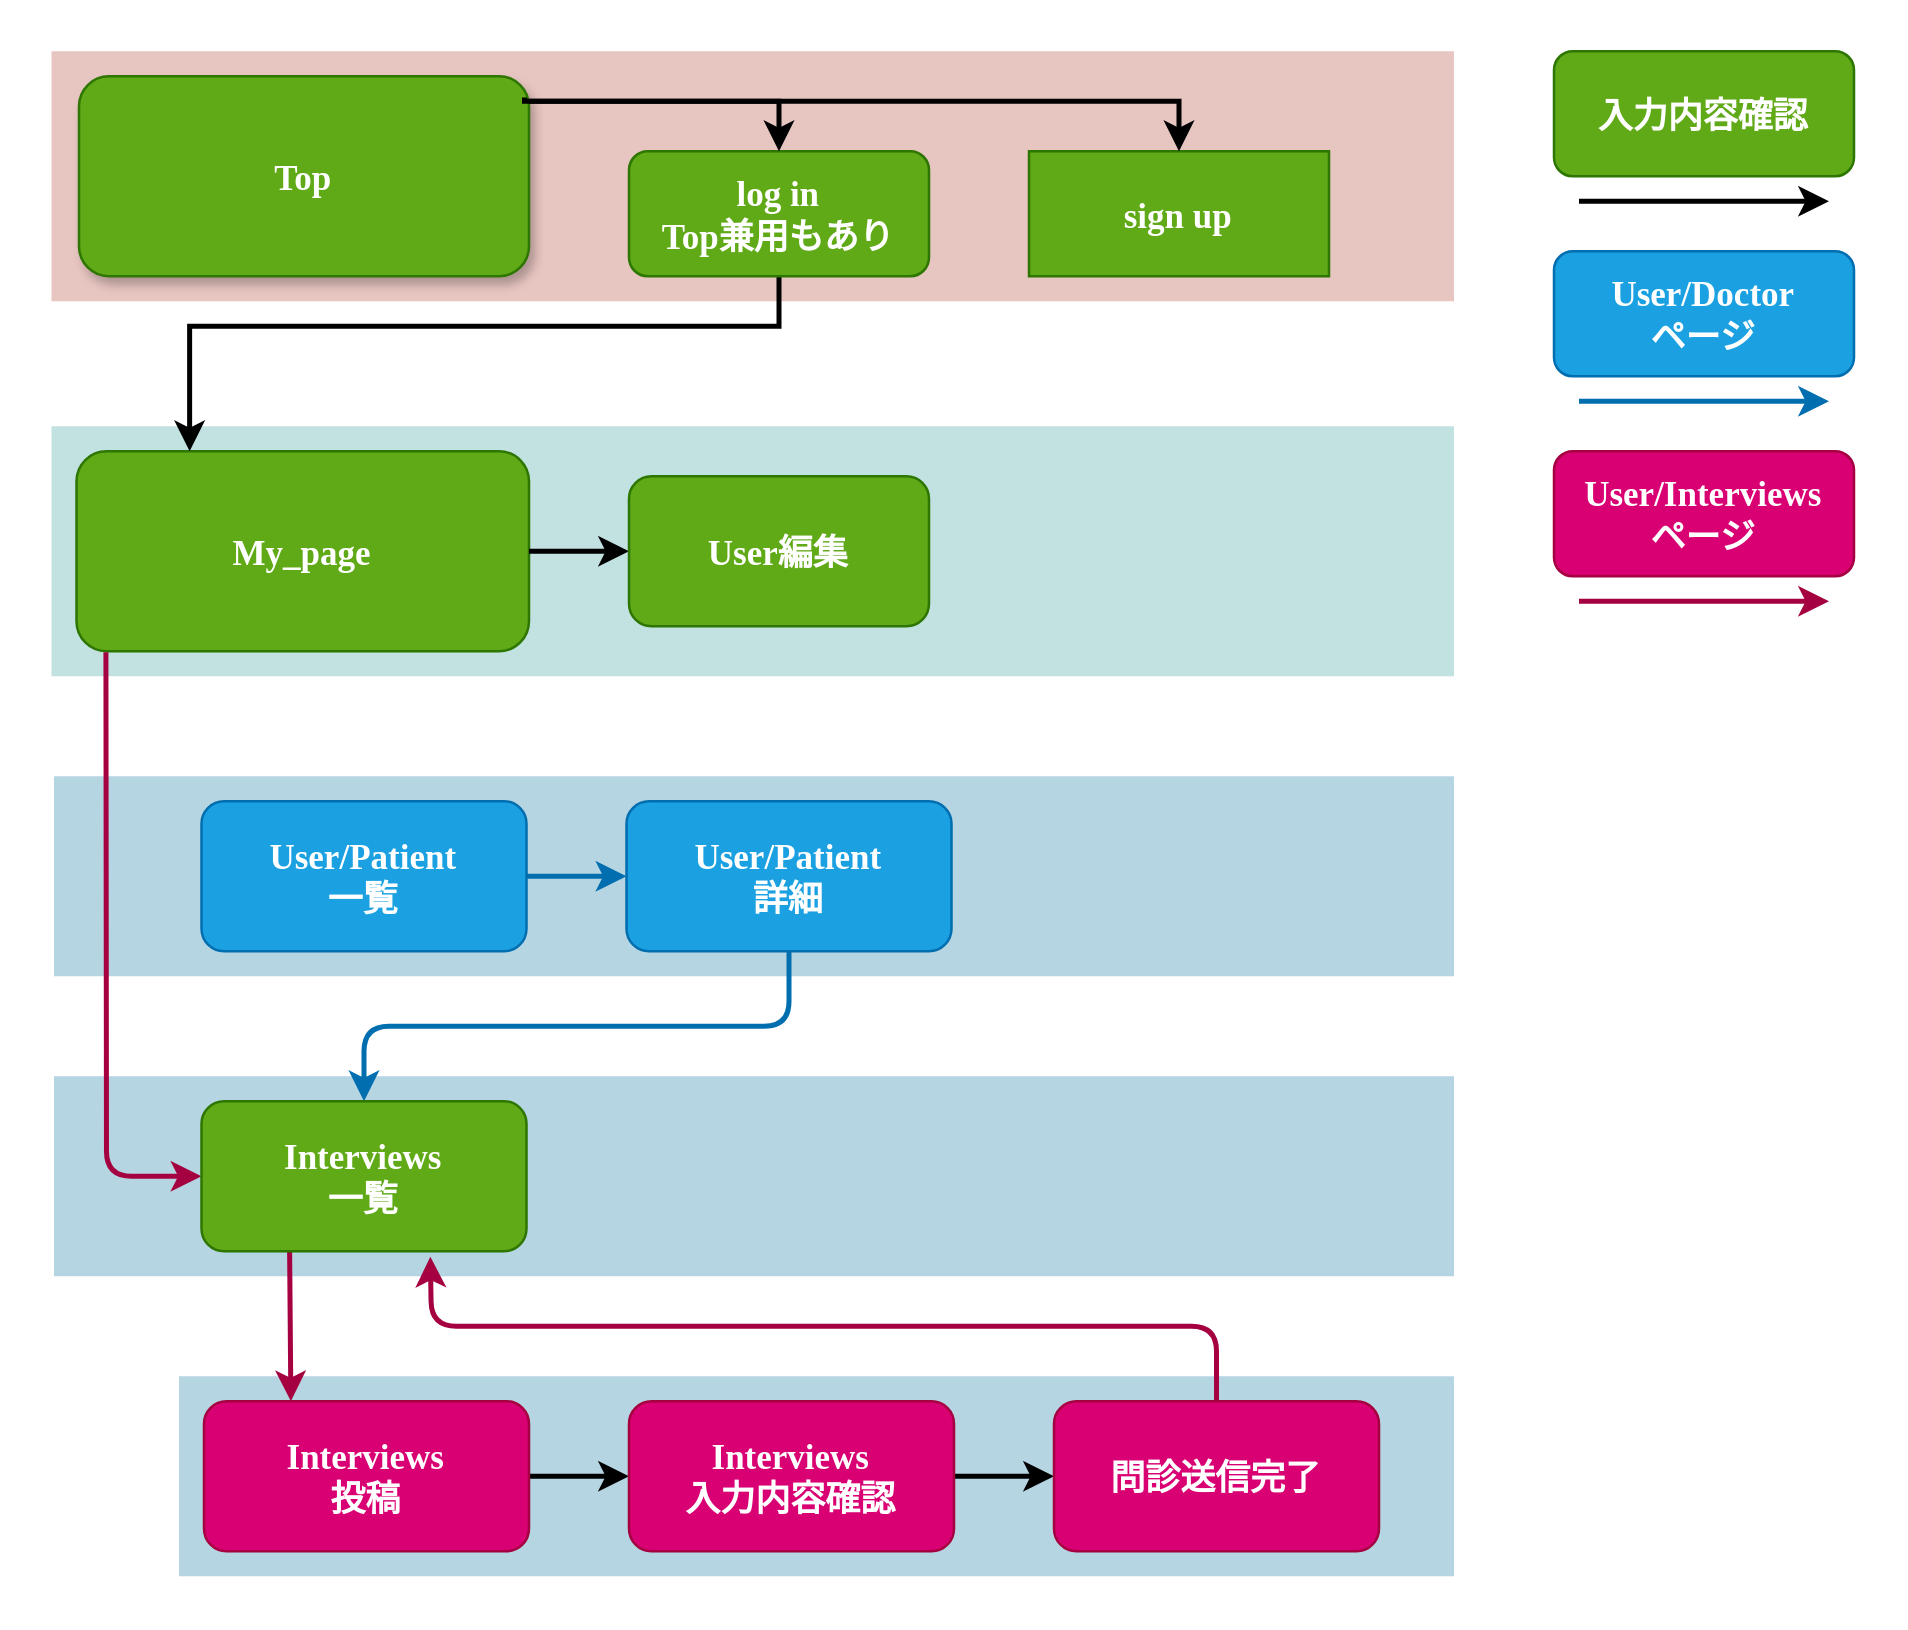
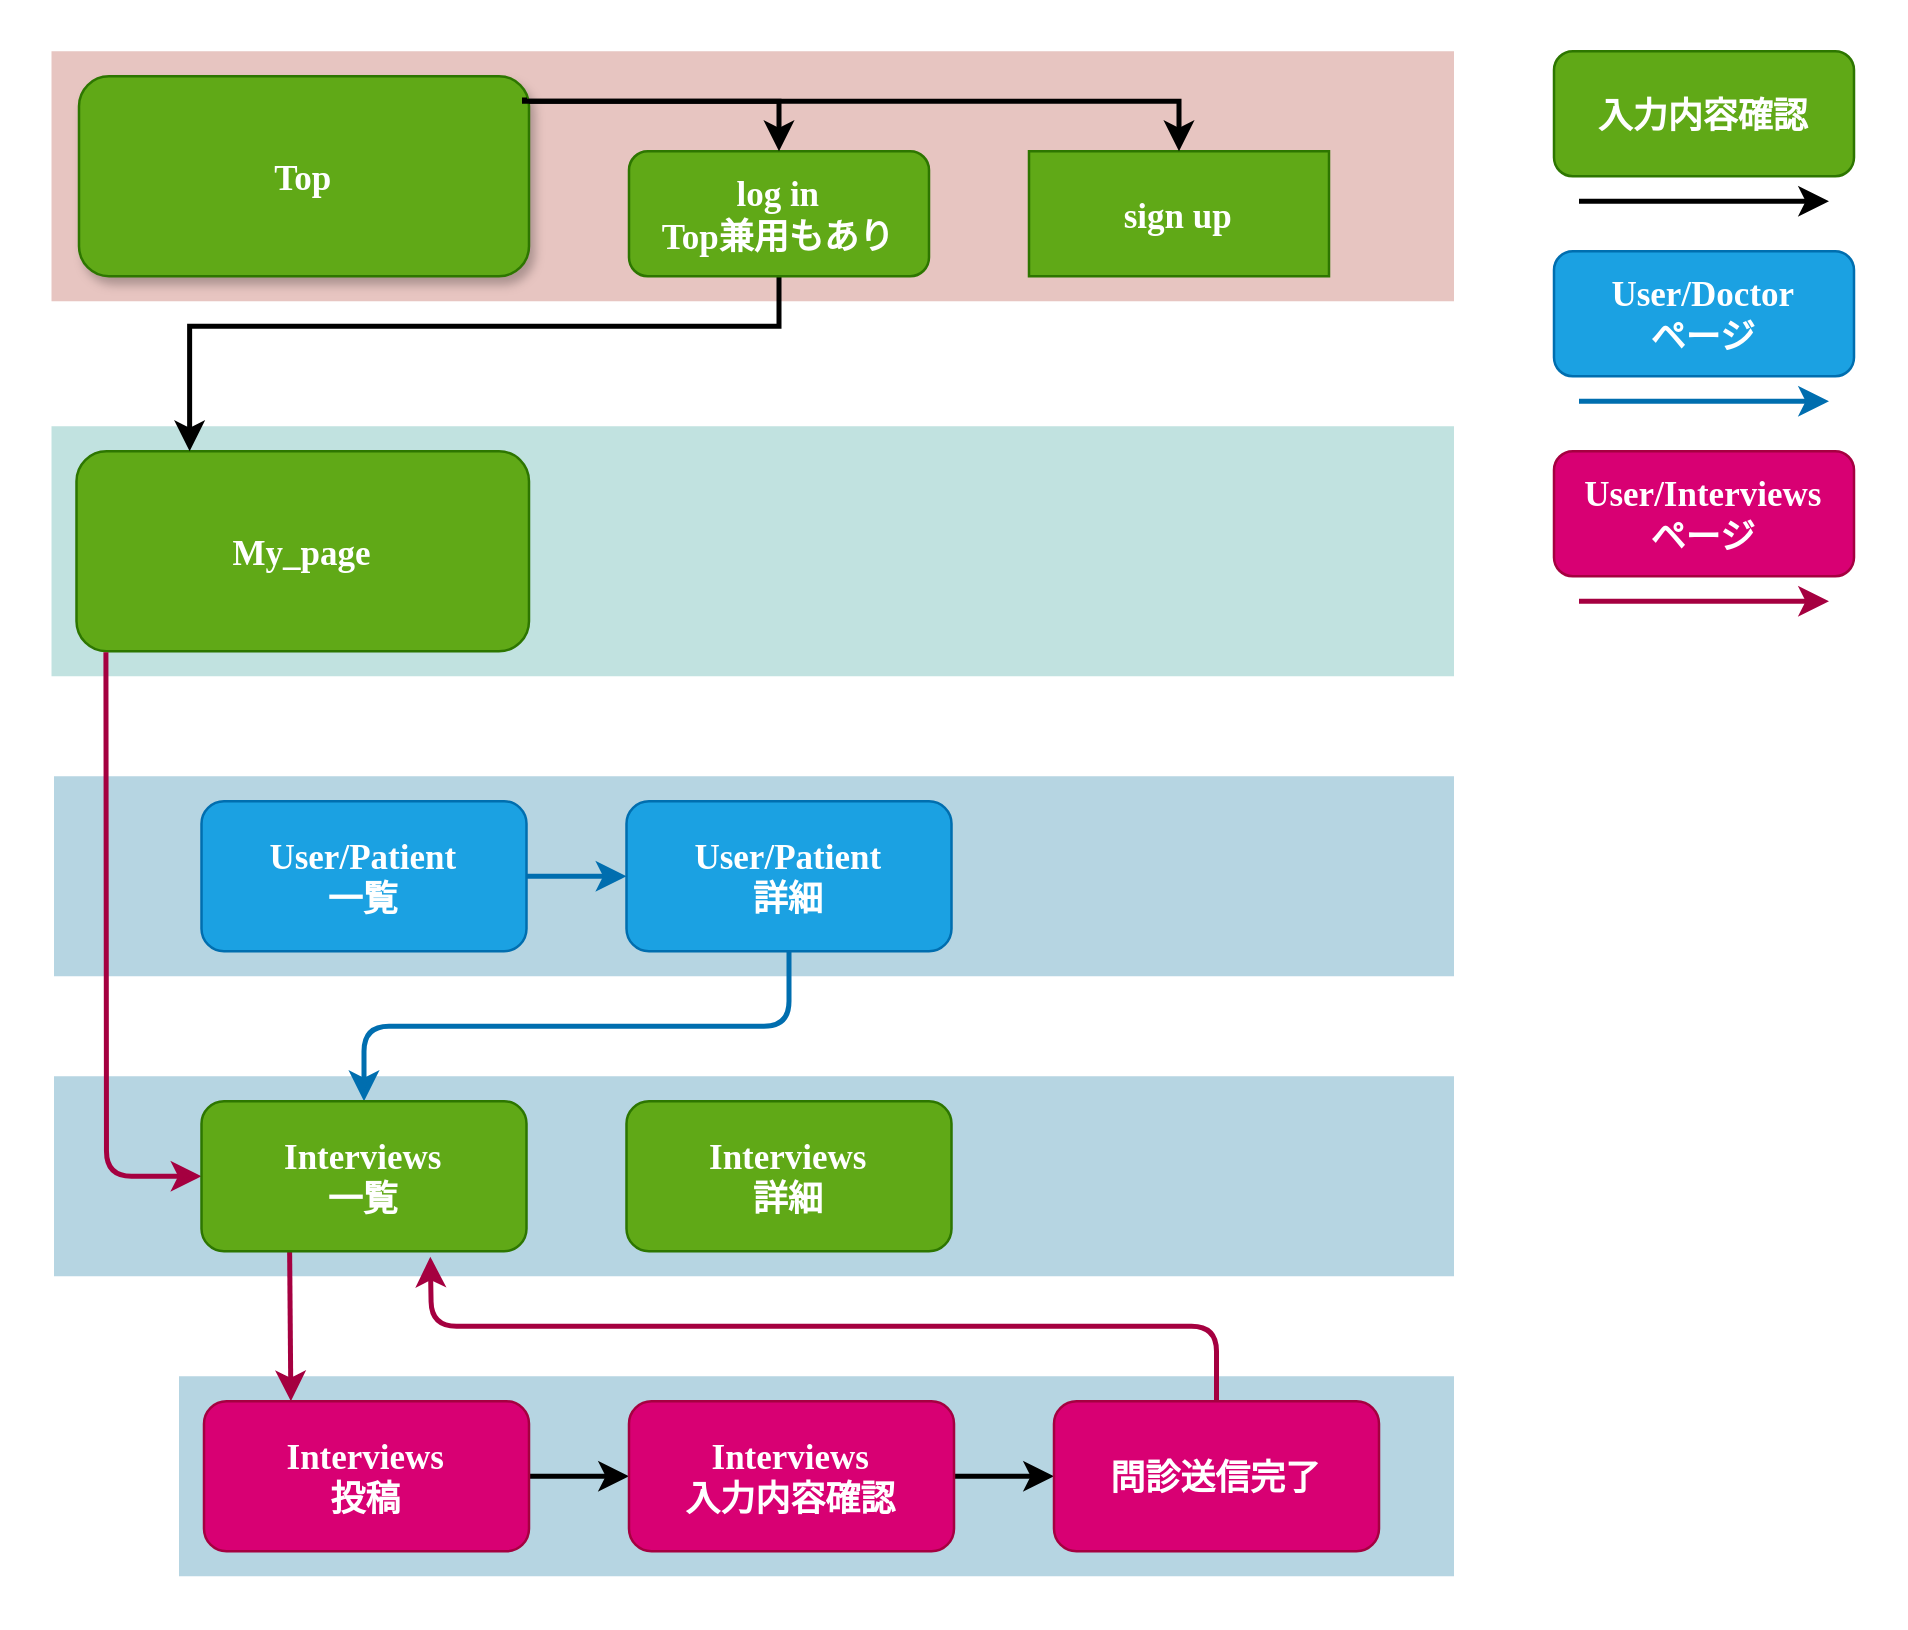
edge "My_page" -> "User編集": removed
node "User編集": removed
node "Interviews 詳細": added
